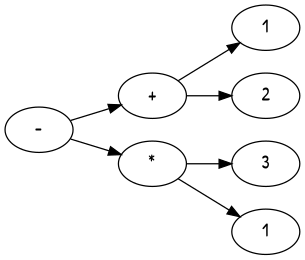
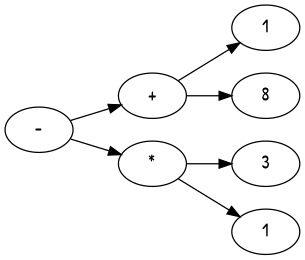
node "2": label "2" -> "8"
